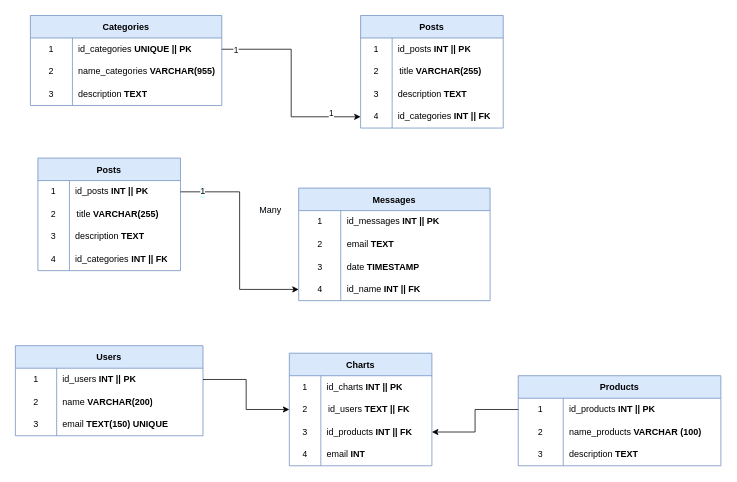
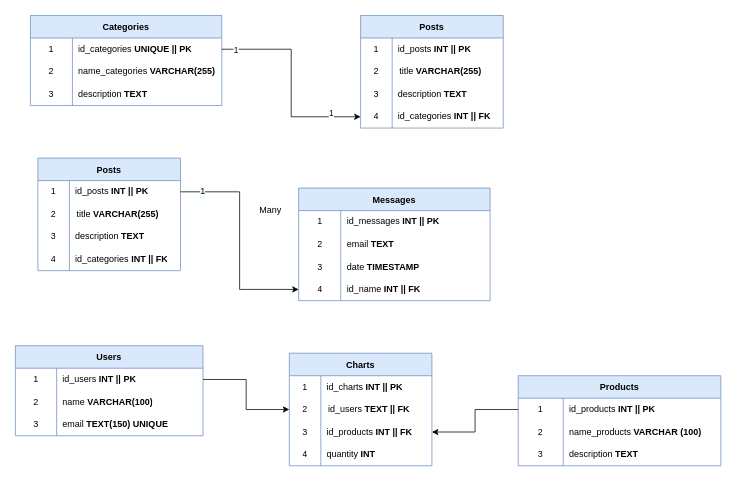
node "name_categories VARCHAR(955)": label "name_categories VARCHAR(955)" -> "name_categories VARCHAR(255)"
node "name VARCHAR(200)": label "name VARCHAR(200)" -> "name VARCHAR(100)"
node "email INT": label "email INT" -> "quantity INT"
